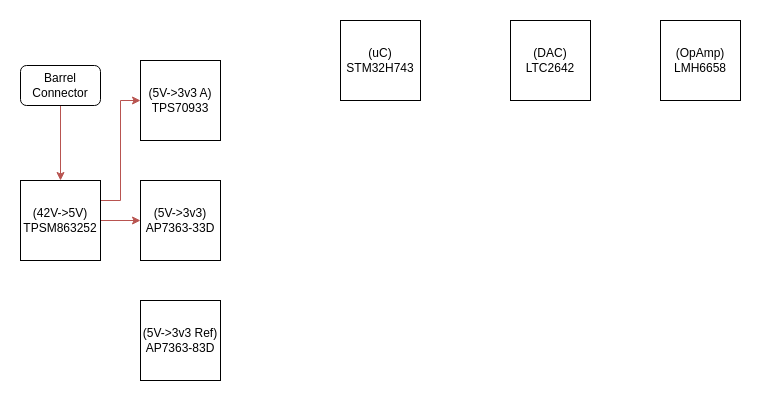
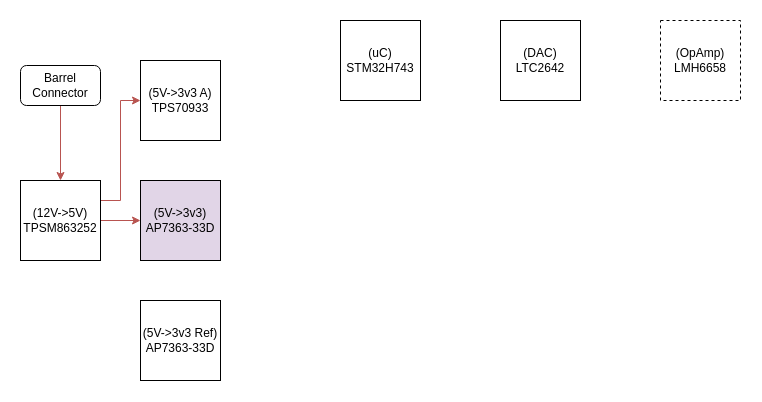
node "(DAC) LTC2642": moved (551, 61) -> (541, 61)
node "(OpAmp) LMH6658": style solid -> dashed
node "(42V->5V) TPSM863252": label "(42V->5V) TPSM863252" -> "(12V->5V) TPSM863252"
node "(5V->3v3) AP7363-33D": fillcolor #ffffff -> #e1d5e7
node "(5V->3v3 Ref) AP7363-83D": label "(5V->3v3 Ref) AP7363-83D" -> "(5V->3v3 Ref) AP7363-33D"
